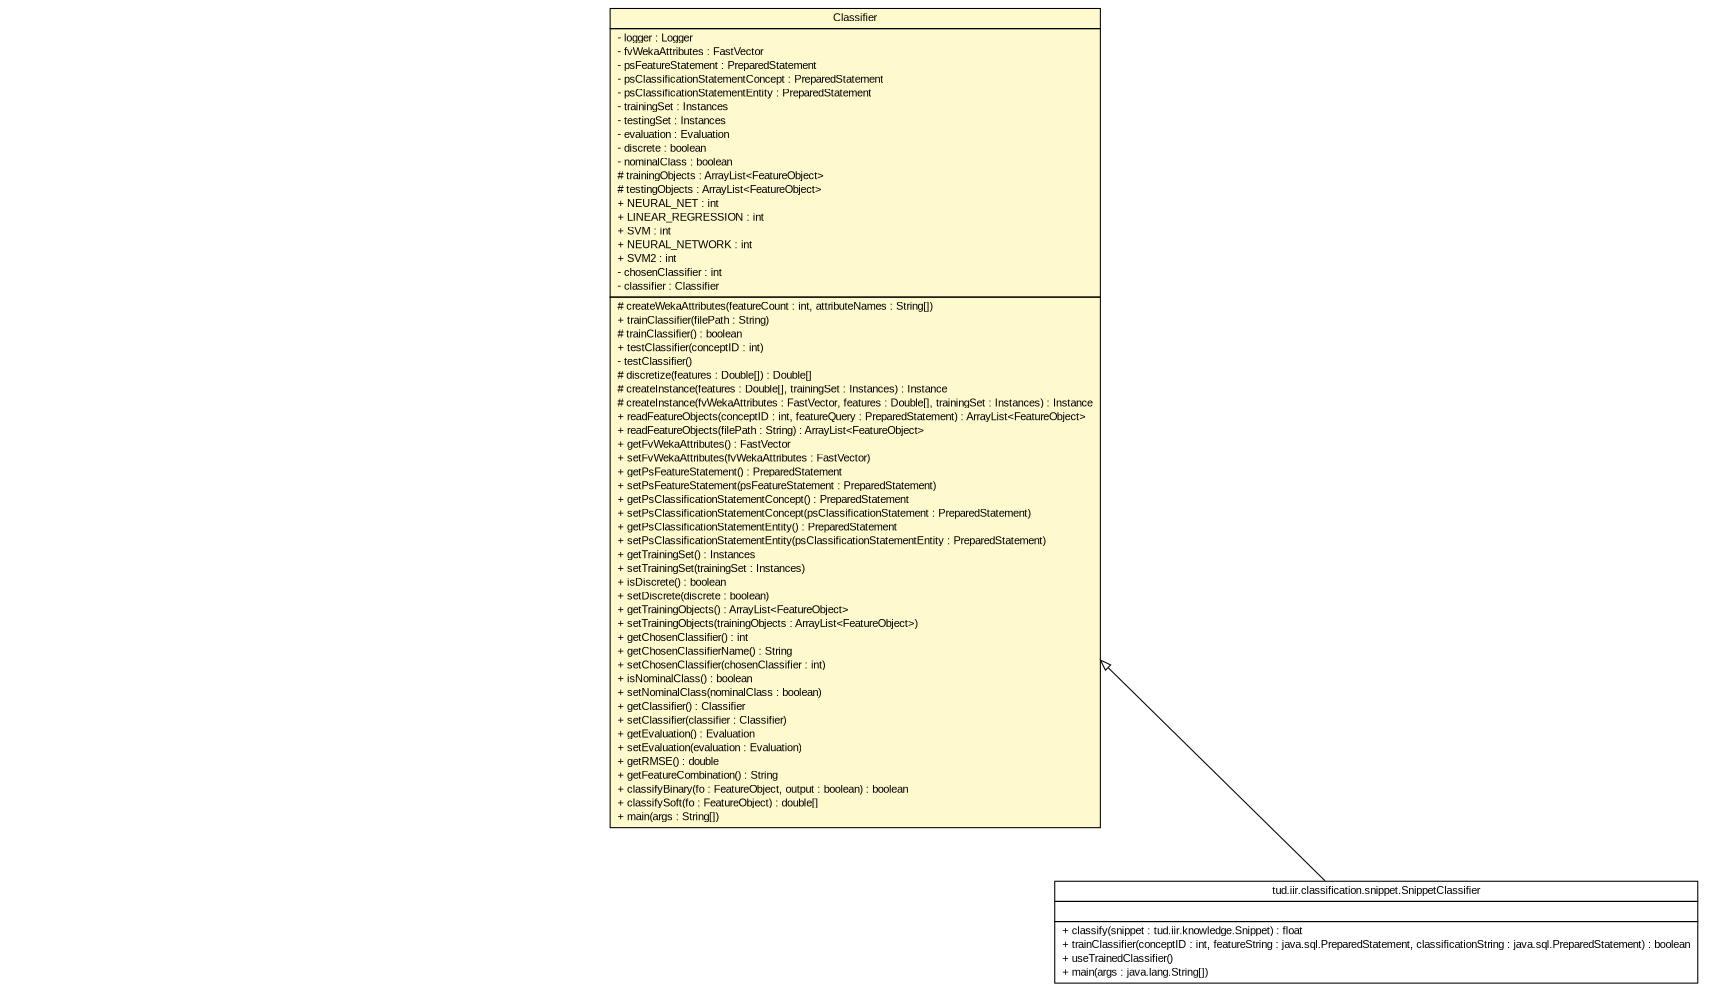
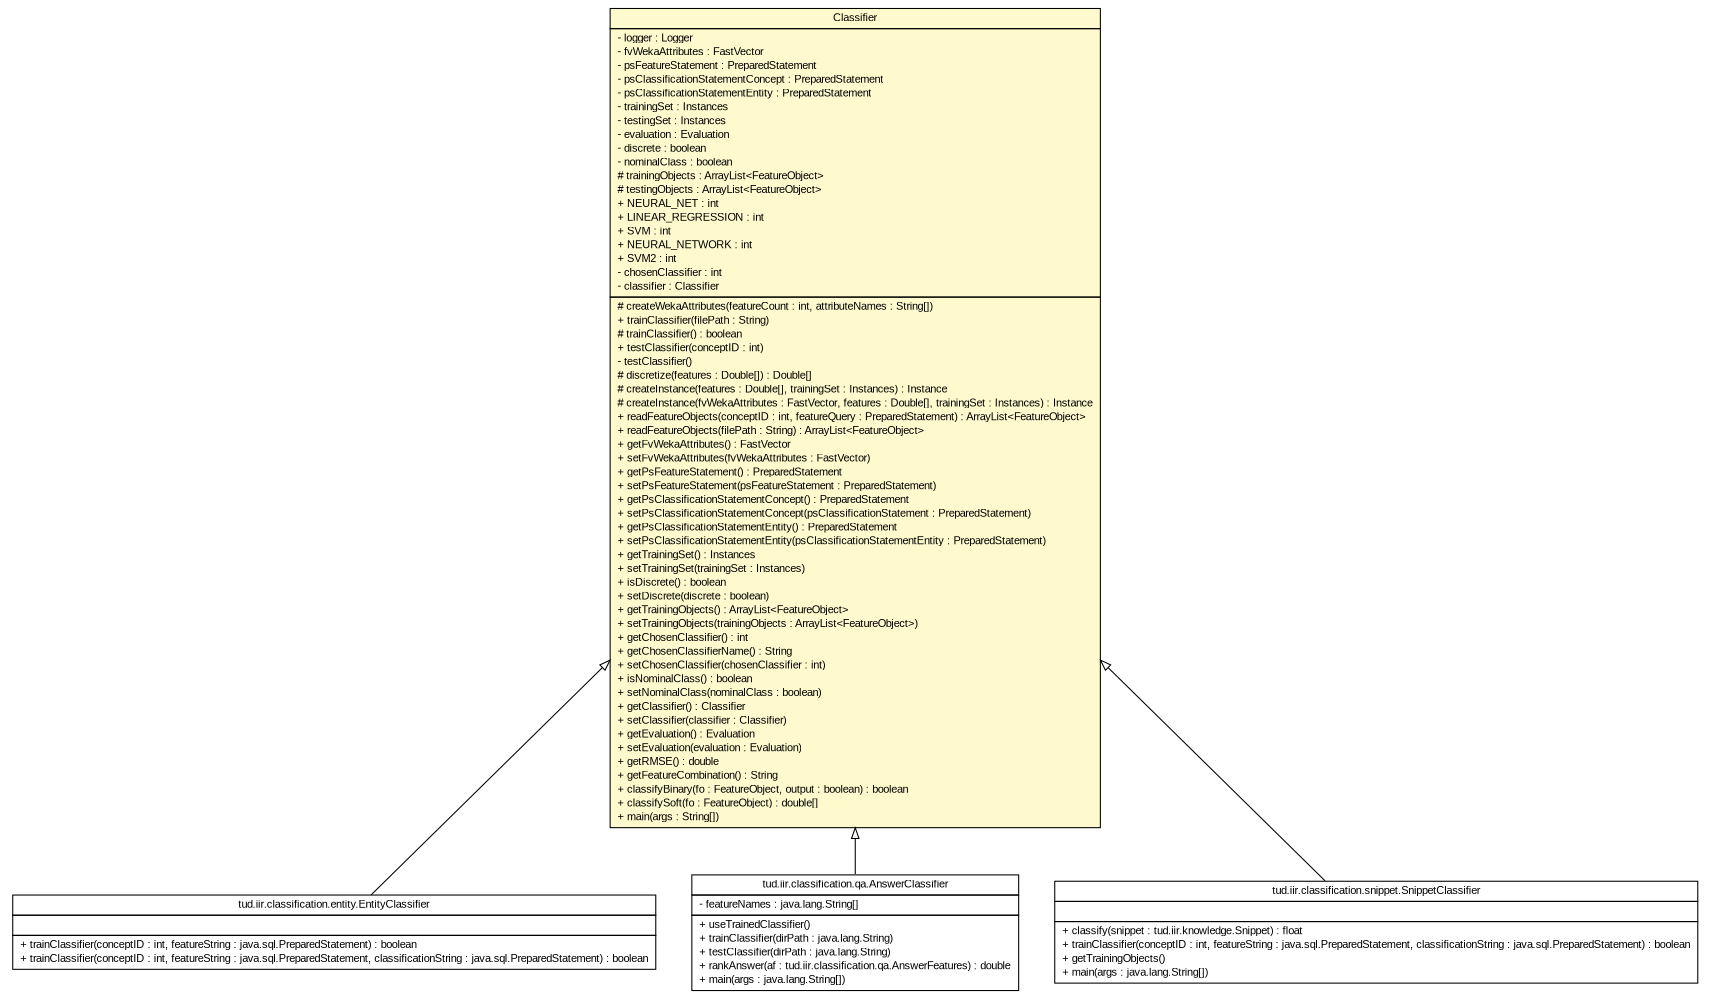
node "tud.iir.classification.entity.EntityClassifier": added
node "tud.iir.classification.qa.AnswerClassifier": added
node "tud.iir.classification.snippet.SnippetClassifier": text "+ useTrainedClassifier()" -> "+ getTrainingObjects()"
